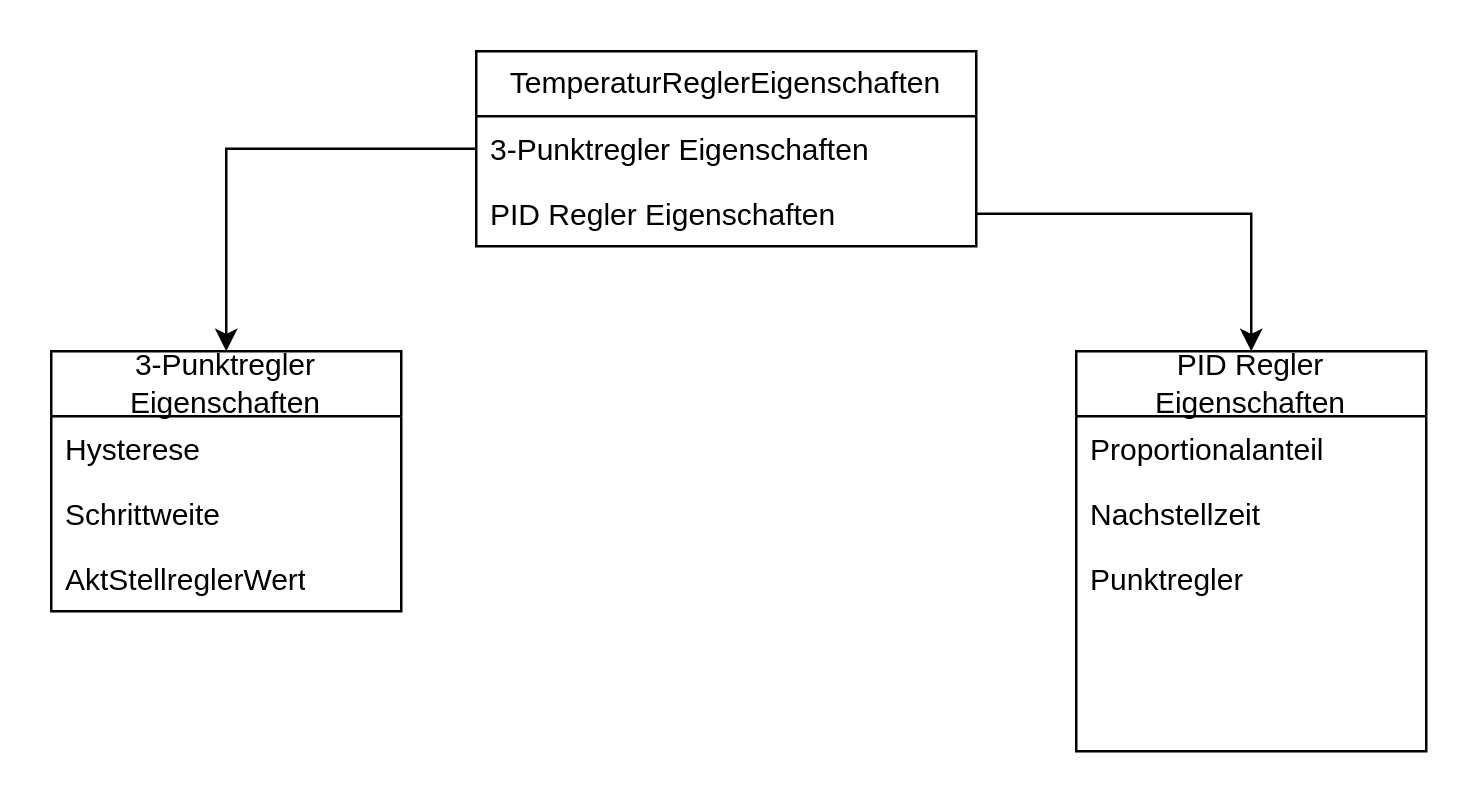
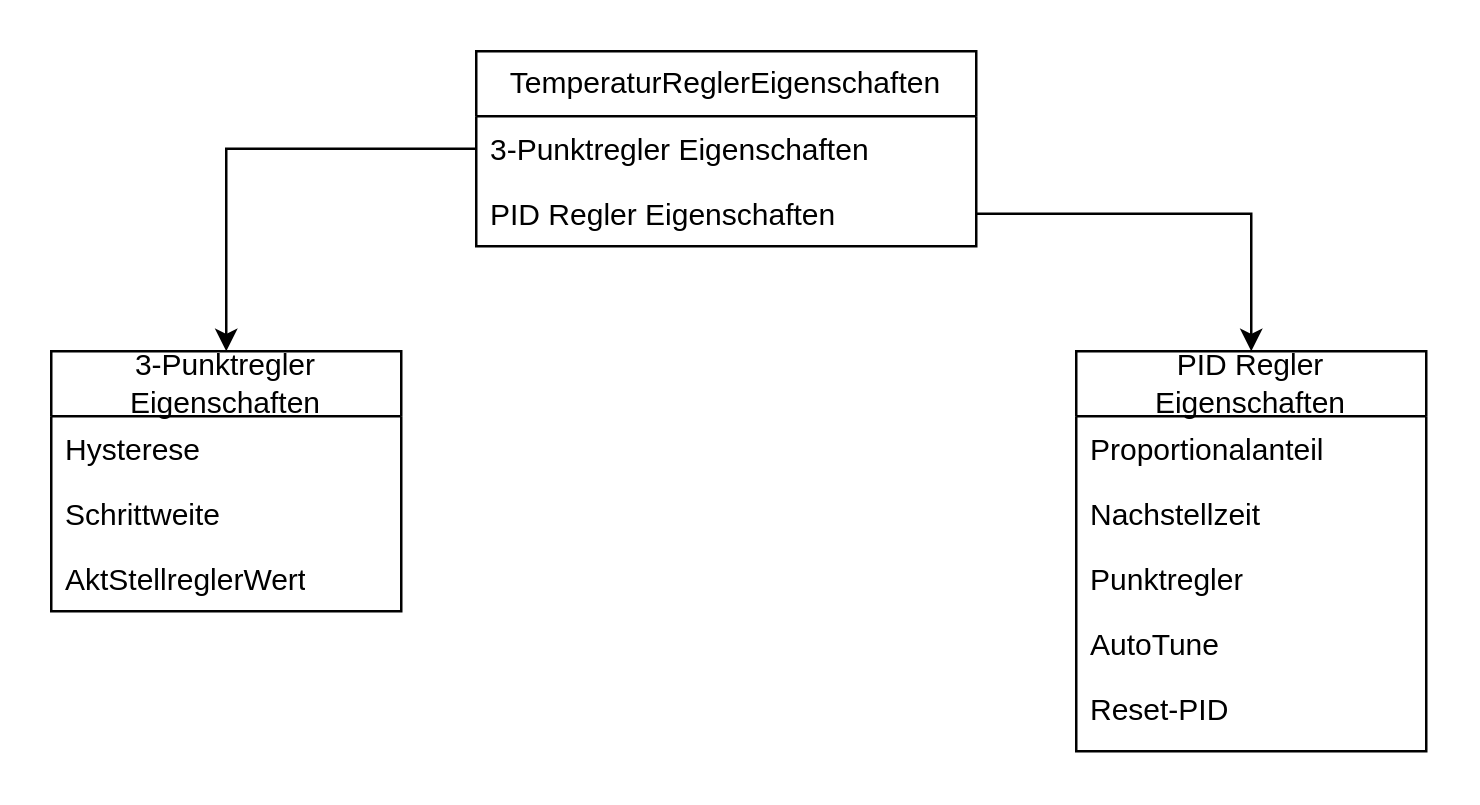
node "AutoTune": added
node "Reset-PID": added
